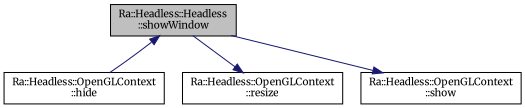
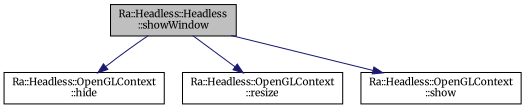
edge "Ra::Headless::OpenGLContext ::hide" -> "Ra::Headless::Headless ::showWindow": reversed
